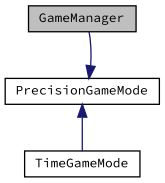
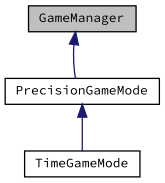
edge "GameManager" -> "PrecisionGameMode": reversed
